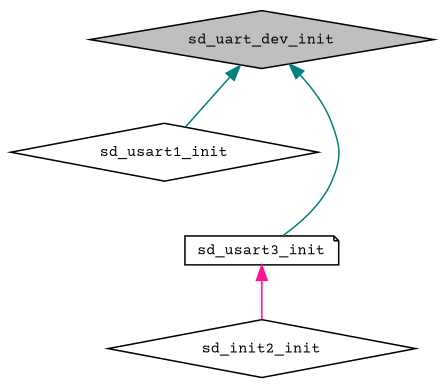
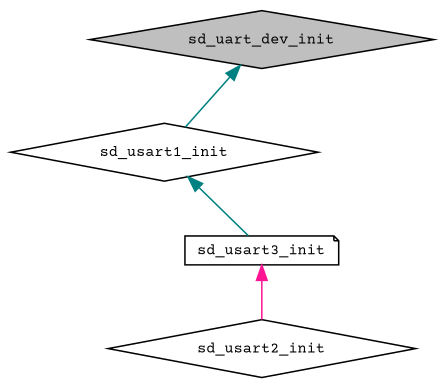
edge "sd_usart3_init" -> "sd_uart_dev_init": now "sd_usart3_init" -> "sd_usart1_init"
node "sd_init2_init": label "sd_init2_init" -> "sd_usart2_init"
